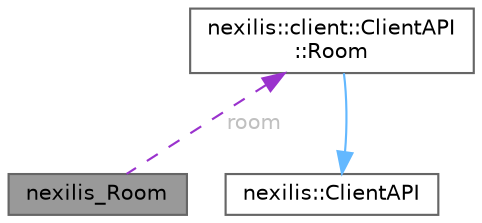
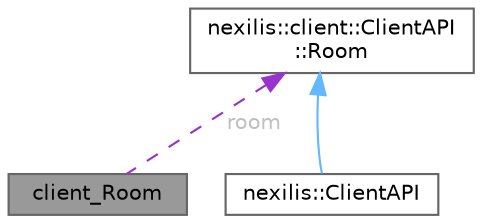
edge "nexilis::client::ClientAPI ::Room" -> "nexilis::ClientAPI": reversed
node "nexilis_Room": label "nexilis_Room" -> "client_Room"
